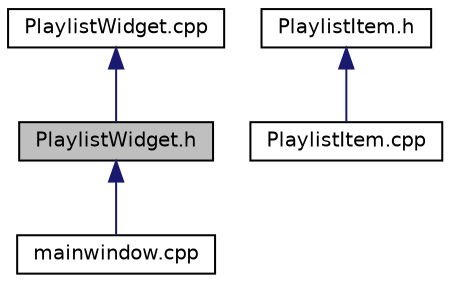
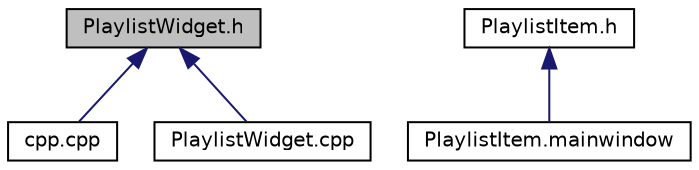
edge "PlaylistWidget.h" -> "PlaylistWidget.cpp": reversed
node "PlaylistItem.cpp": label "PlaylistItem.cpp" -> "PlaylistItem.mainwindow"
node "mainwindow.cpp": label "mainwindow.cpp" -> "cpp.cpp"
